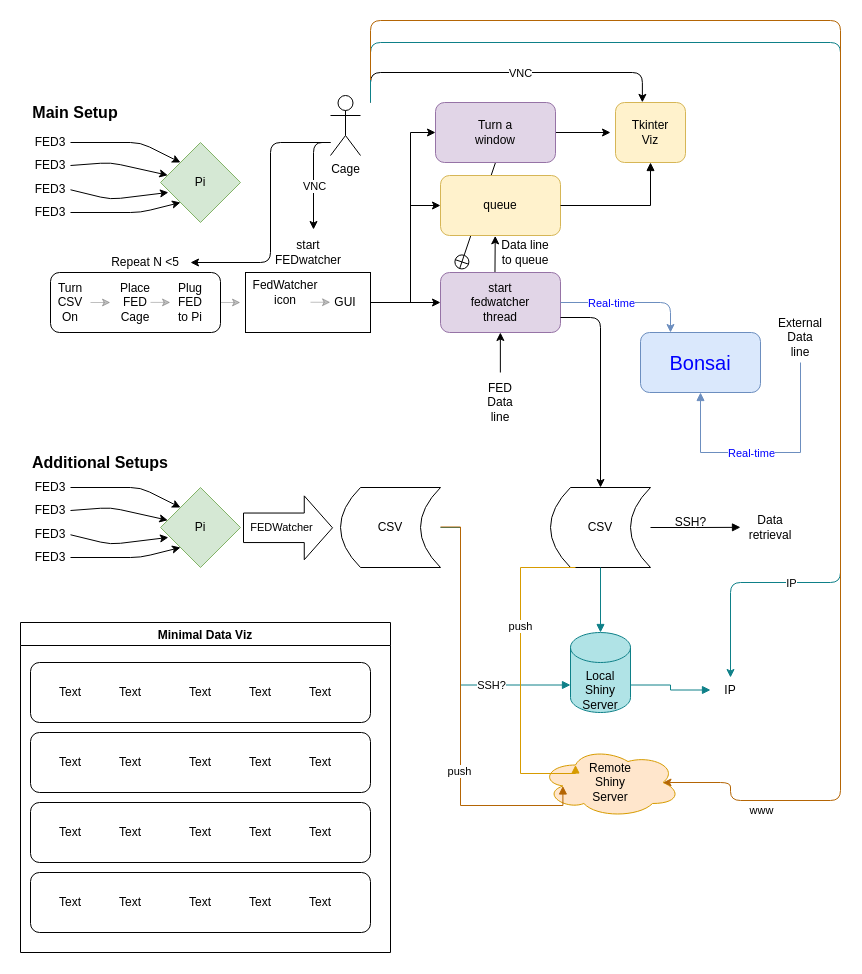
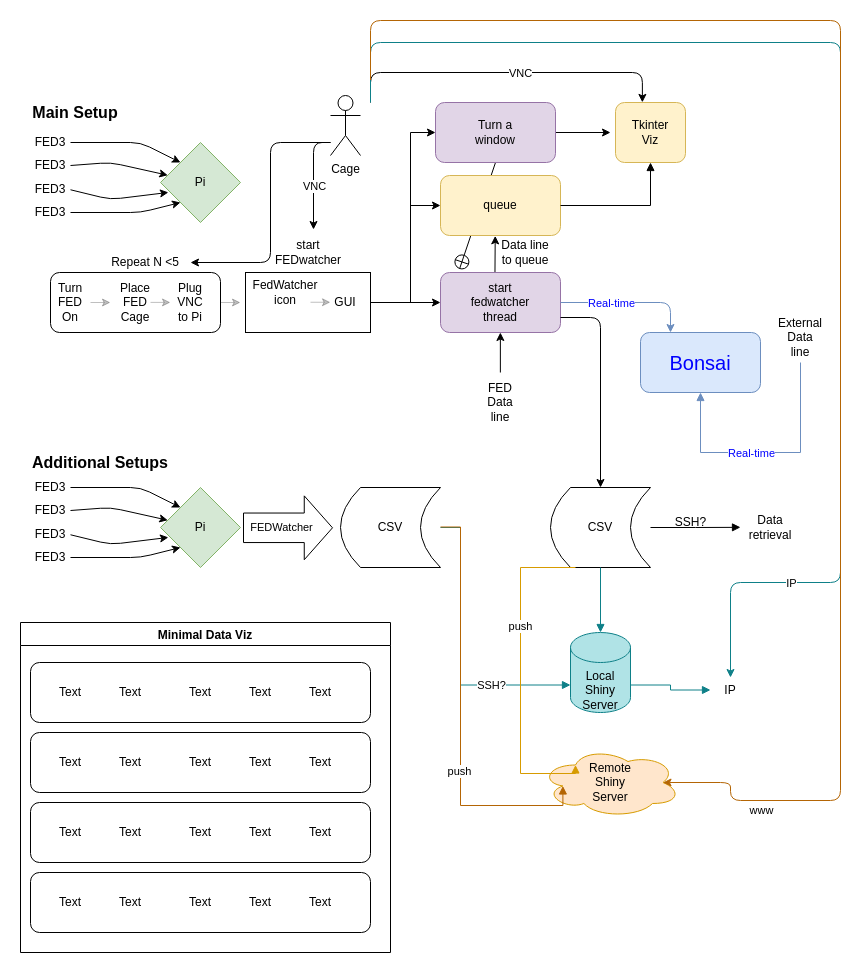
node "Turn CSV On": label "Turn CSV On" -> "Turn FED On"
node "Plug FED to Pi": label "Plug FED to Pi" -> "Plug VNC to Pi"
